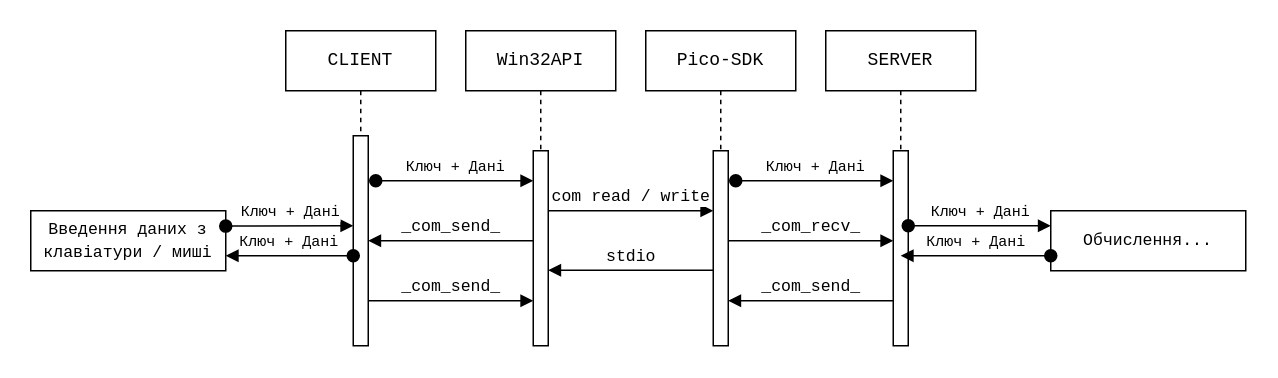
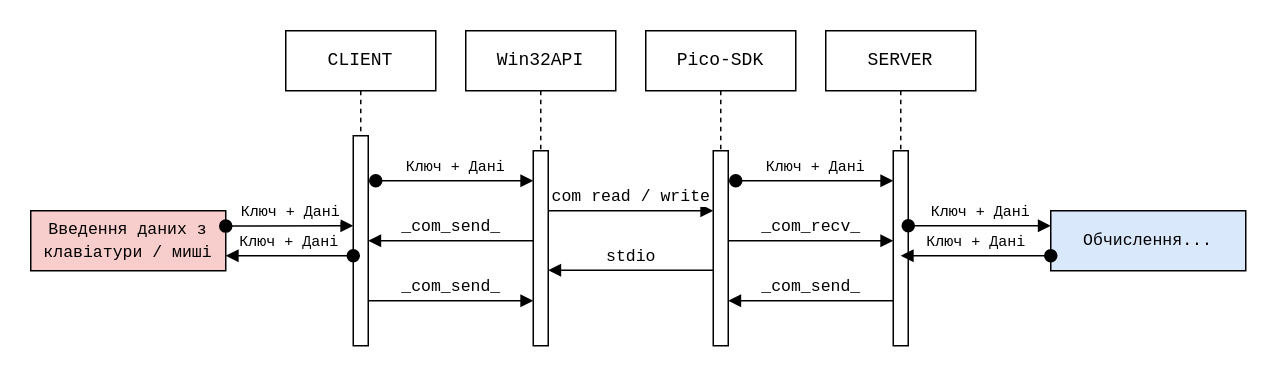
node "Введення даних з клавіатури / миші": fillcolor #ffffff -> #f8cecc
node "Обчислення...": fillcolor #ffffff -> #dae8fc
